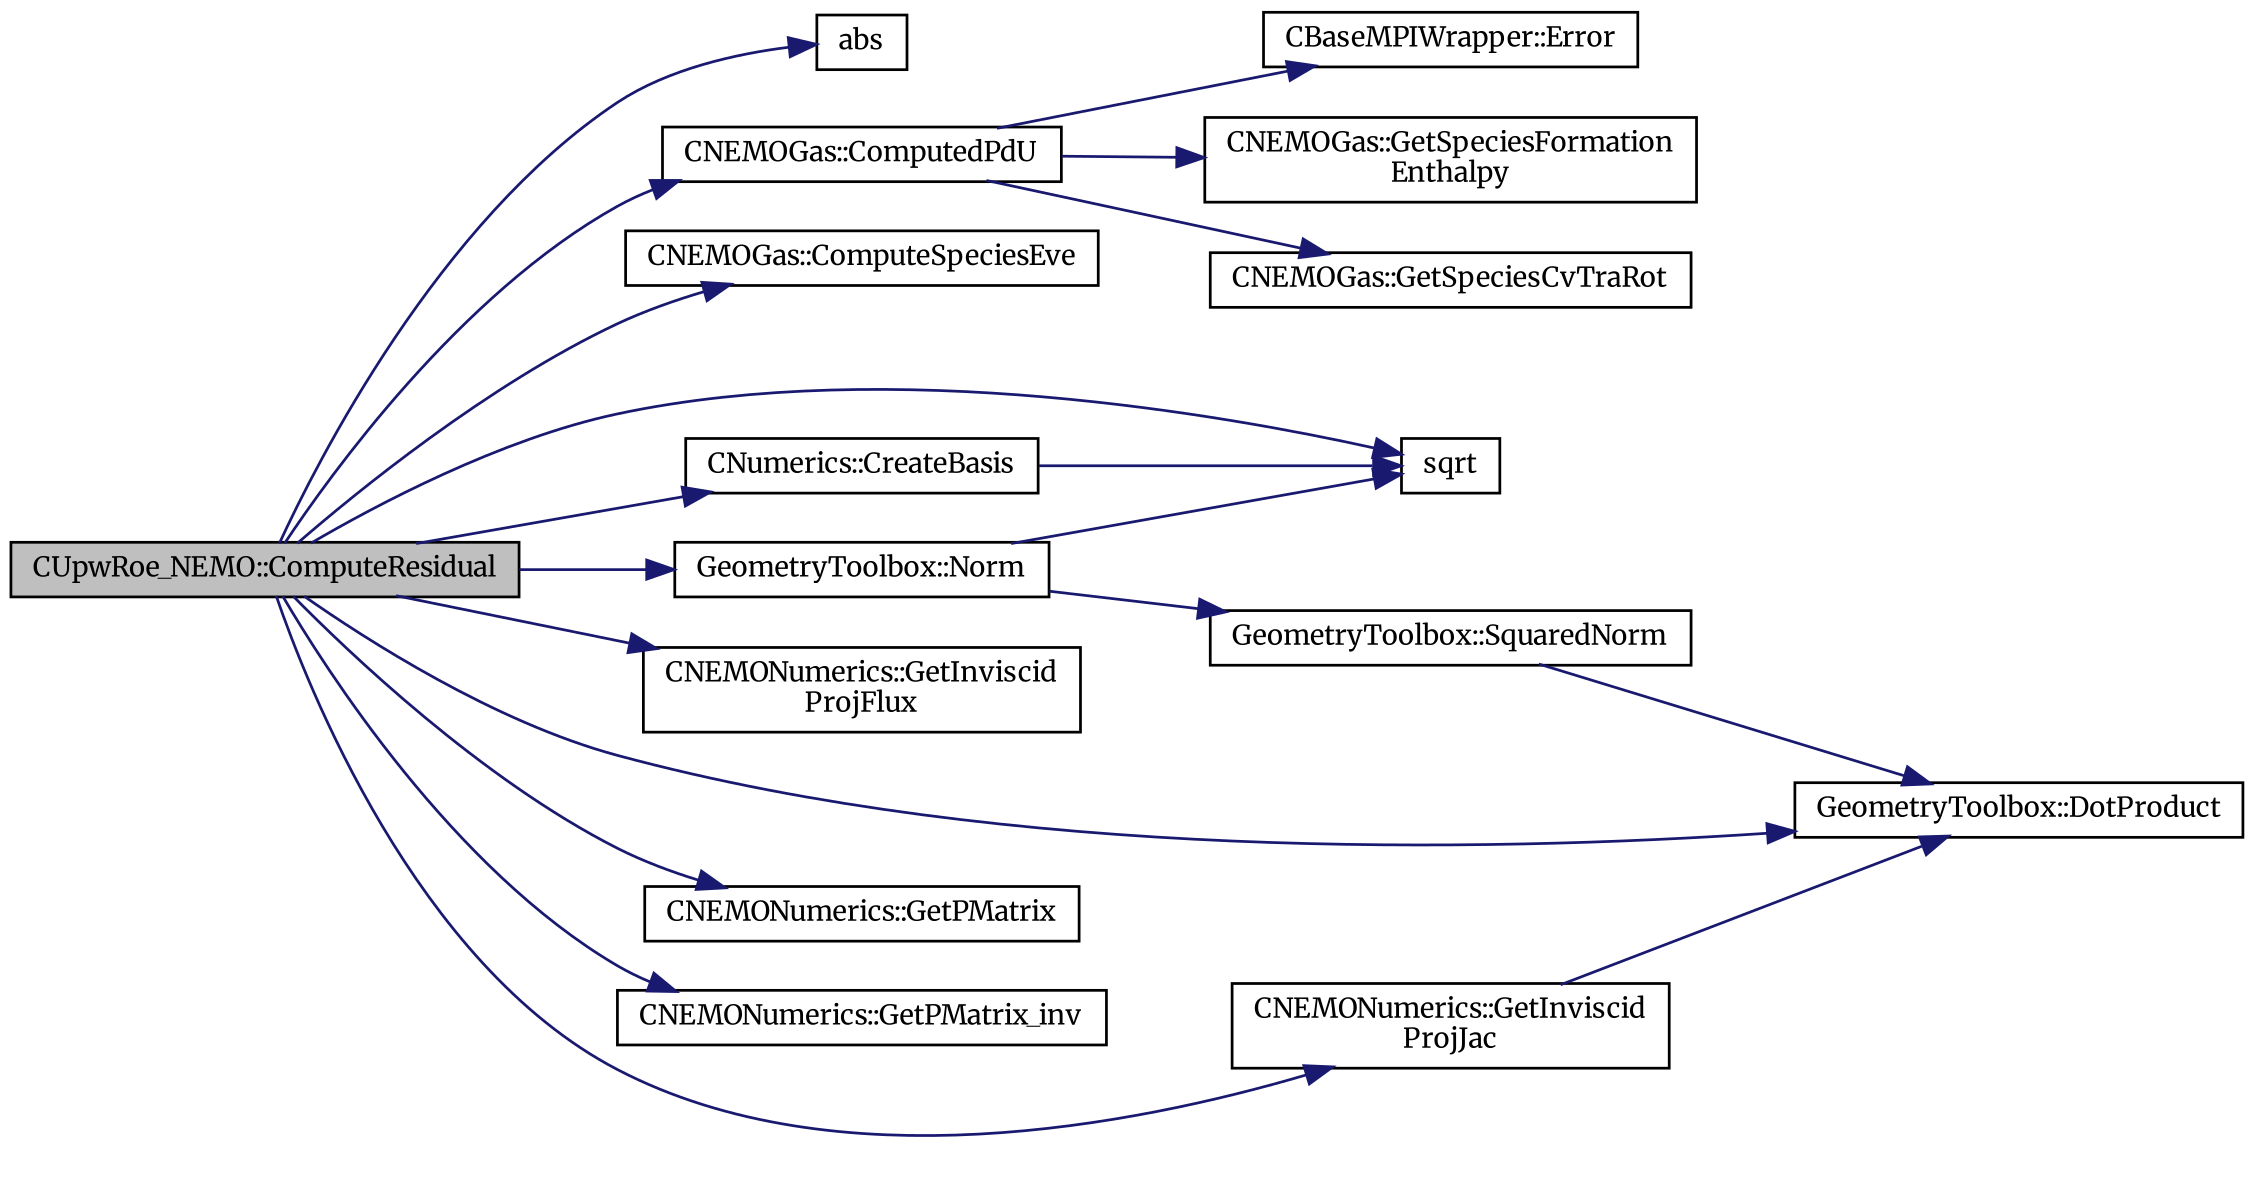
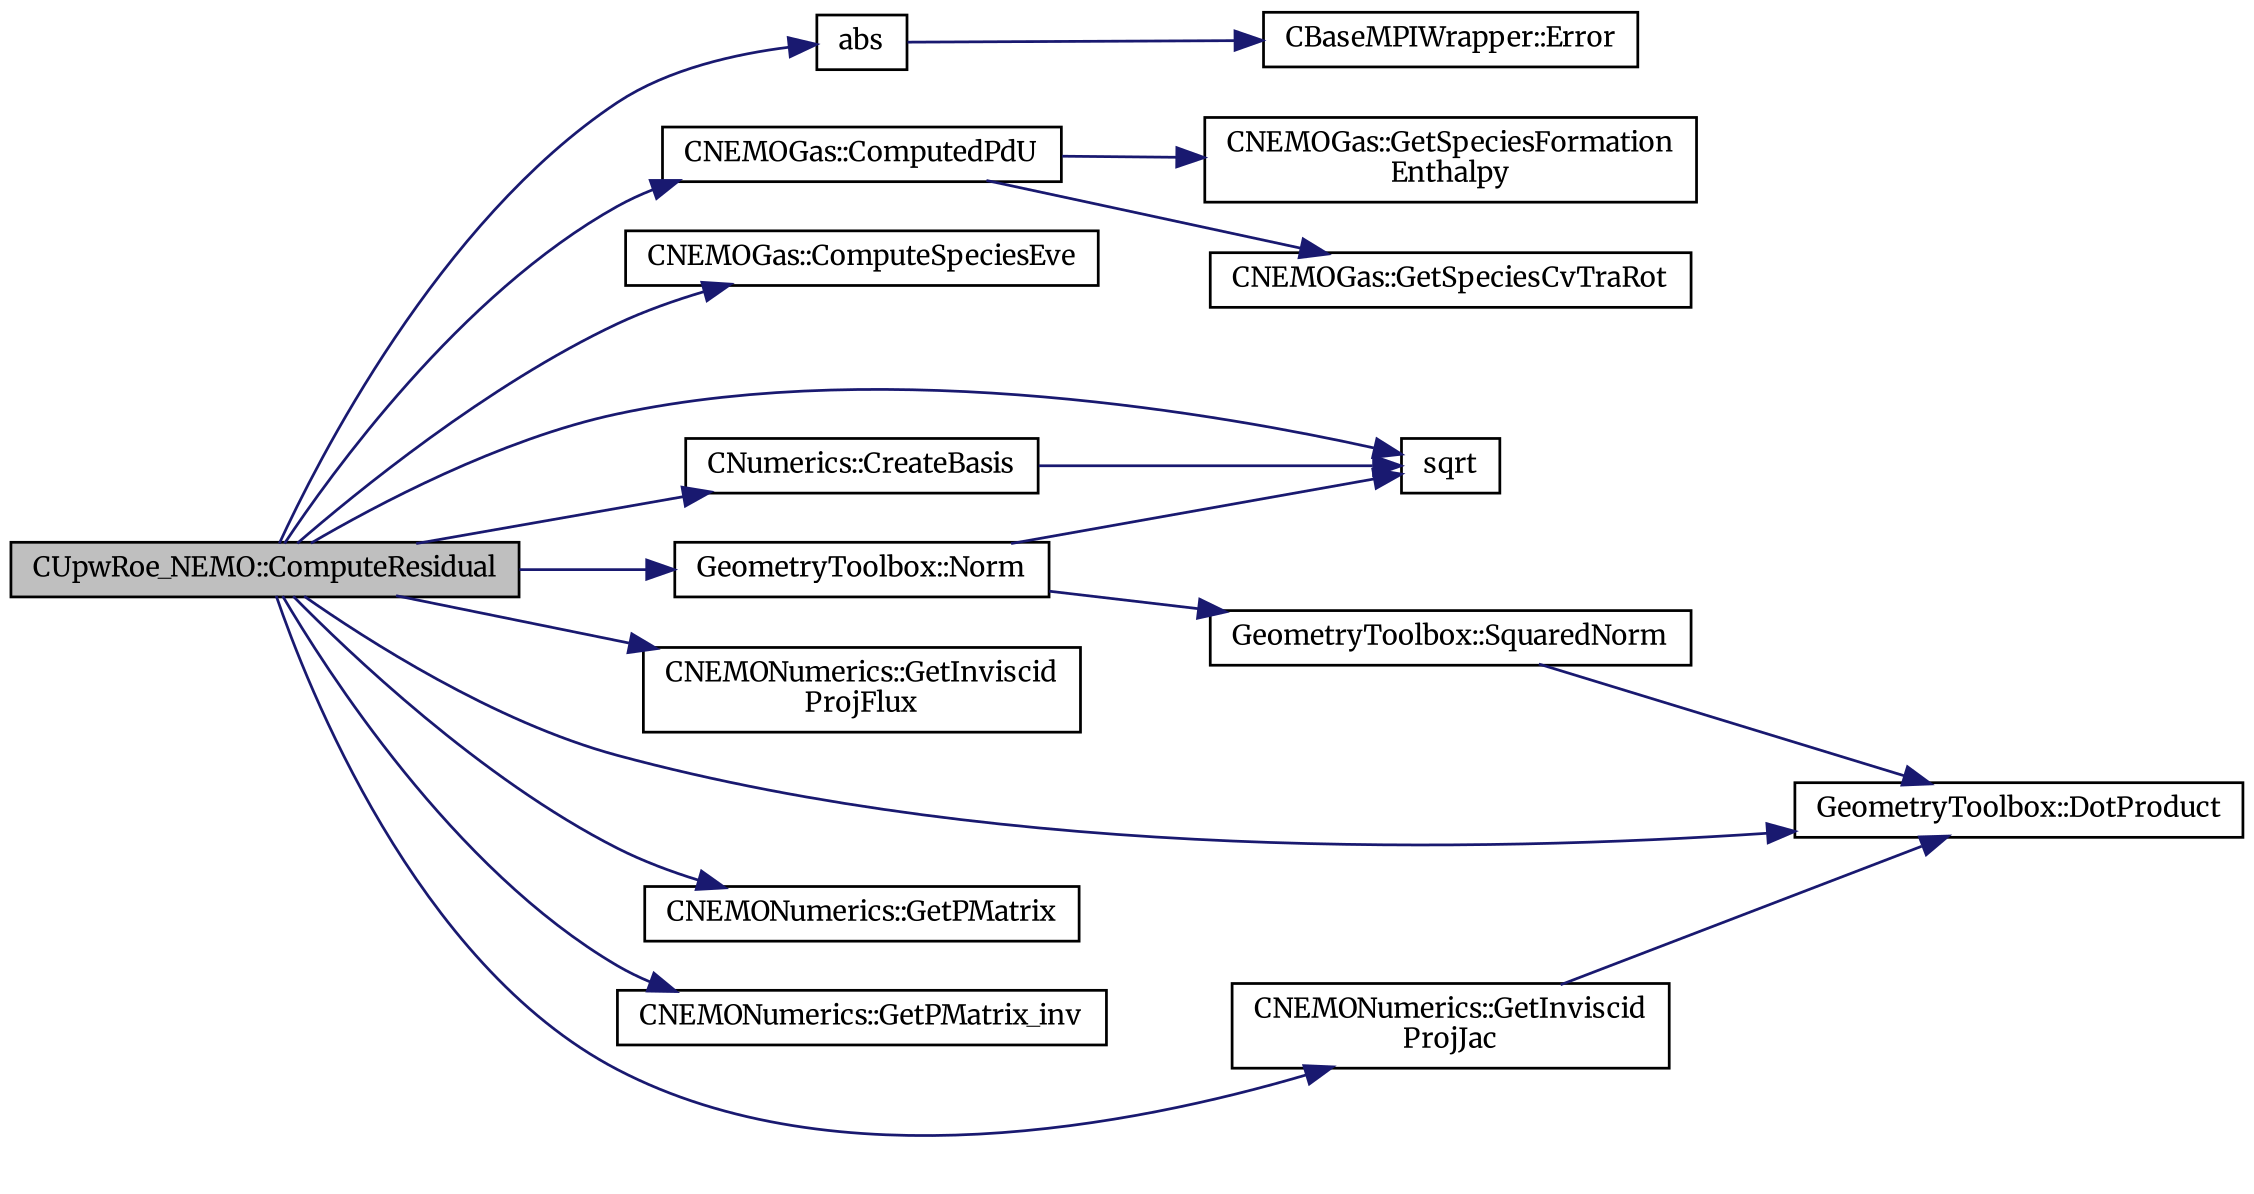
edge "CNEMOGas::ComputedPdU" -> "CBaseMPIWrapper::Error": now "abs" -> "CBaseMPIWrapper::Error"
